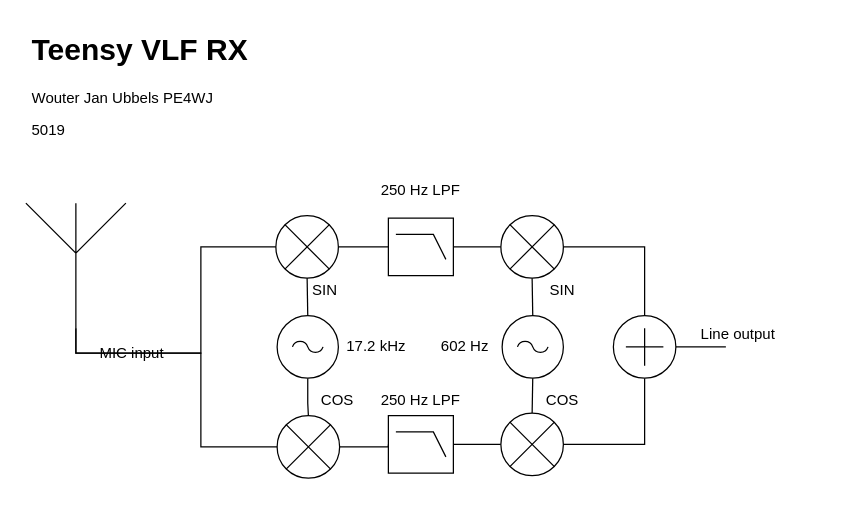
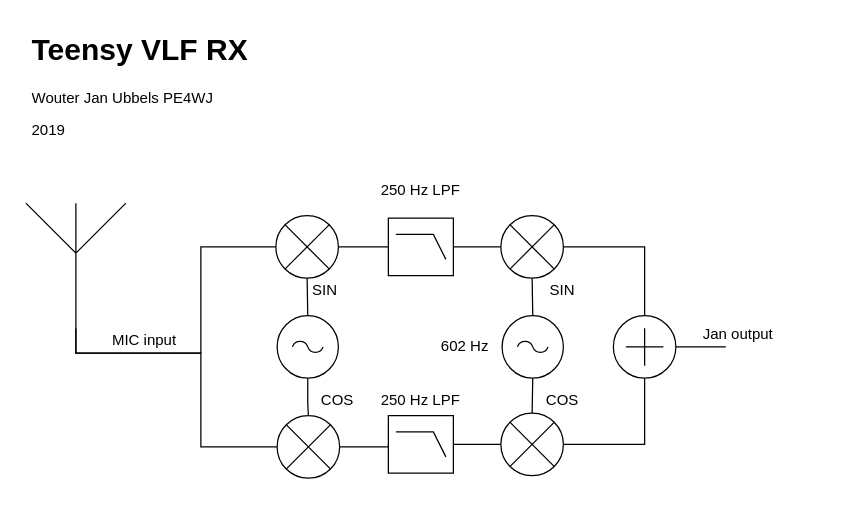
node "Teensy VLF RXWouter Jan Ubbels PE4WJ 5019": label "Teensy VLF RXWouter Jan Ubbels PE4WJ 5019" -> "Teensy VLF RXWouter Jan Ubbels PE4WJ 2019"
node "Line output": label "Line output" -> "Jan output"
node "17.2 kHz": removed
node "MIC input": moved (132, 353) -> (144, 341)
